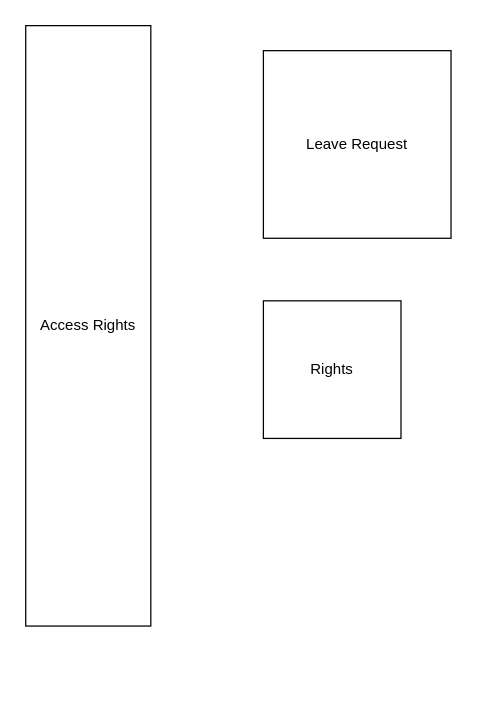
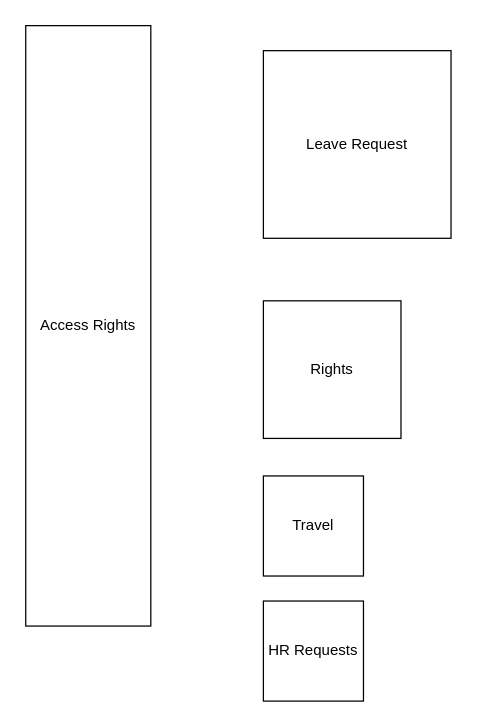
node "Travel": added
node "HR Requests": added
